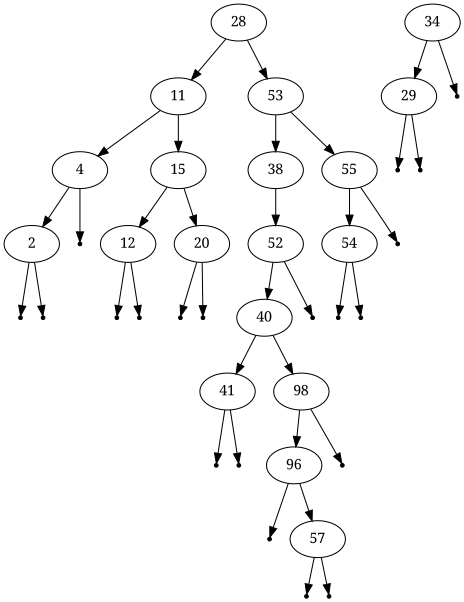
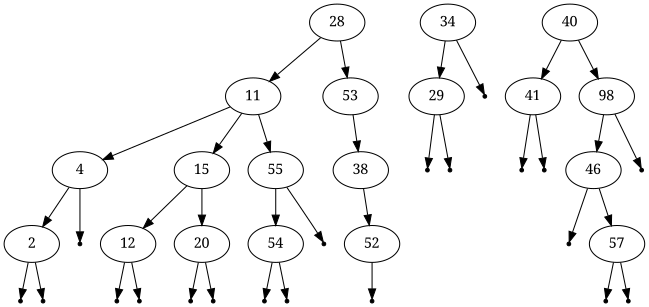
edge "53" -> "55": now "11" -> "55"
edge "52" -> "40": removed
node "96": label "96" -> "46"
